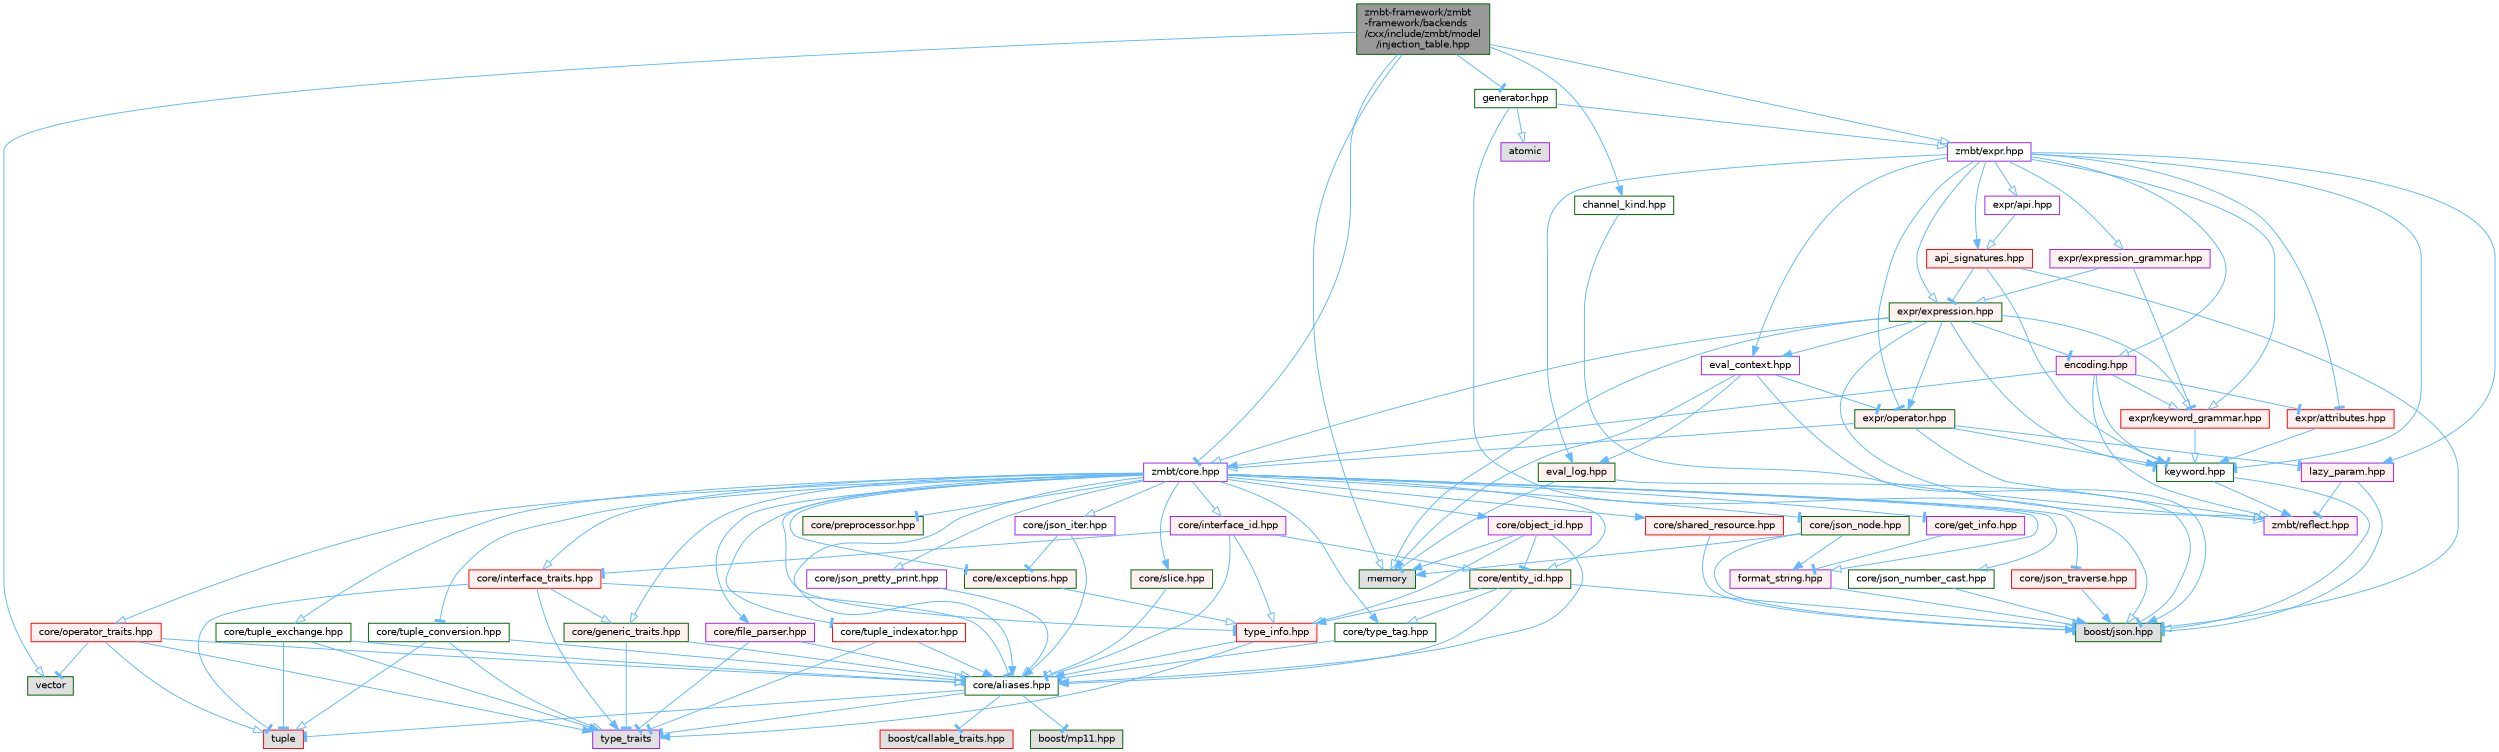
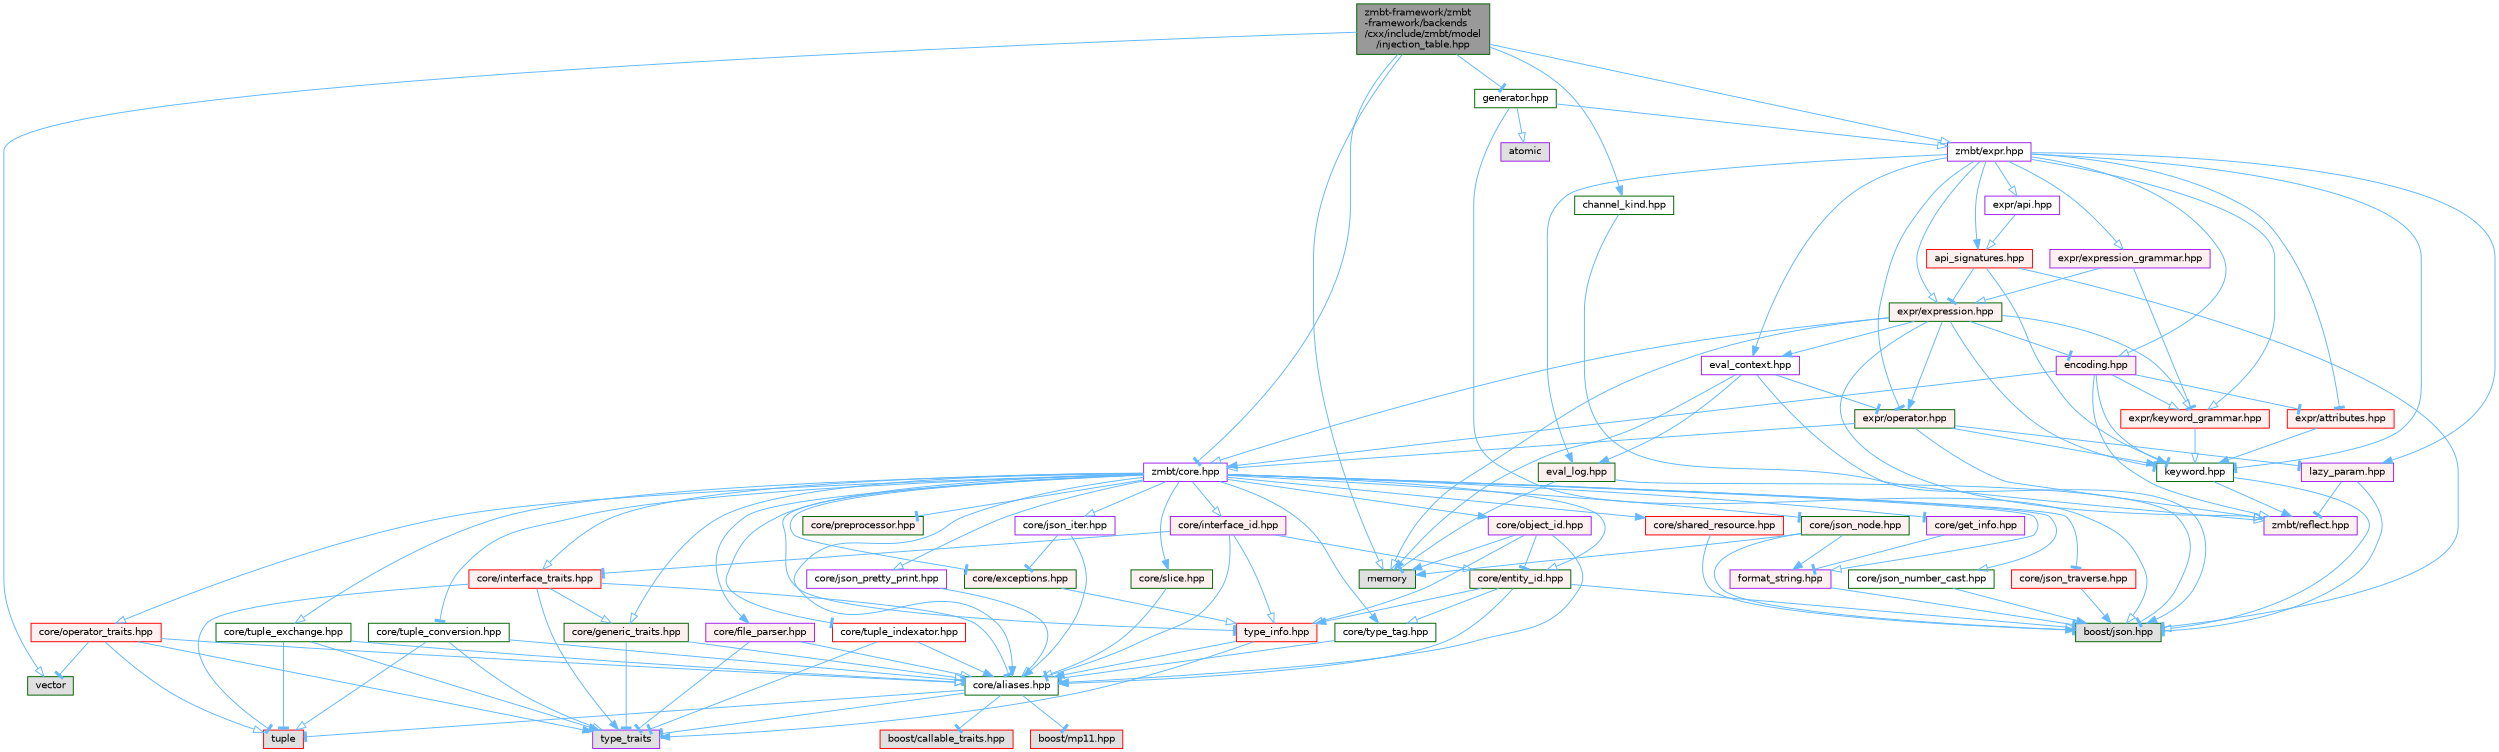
node "boost/mp11.hpp": color darkgreen -> red
